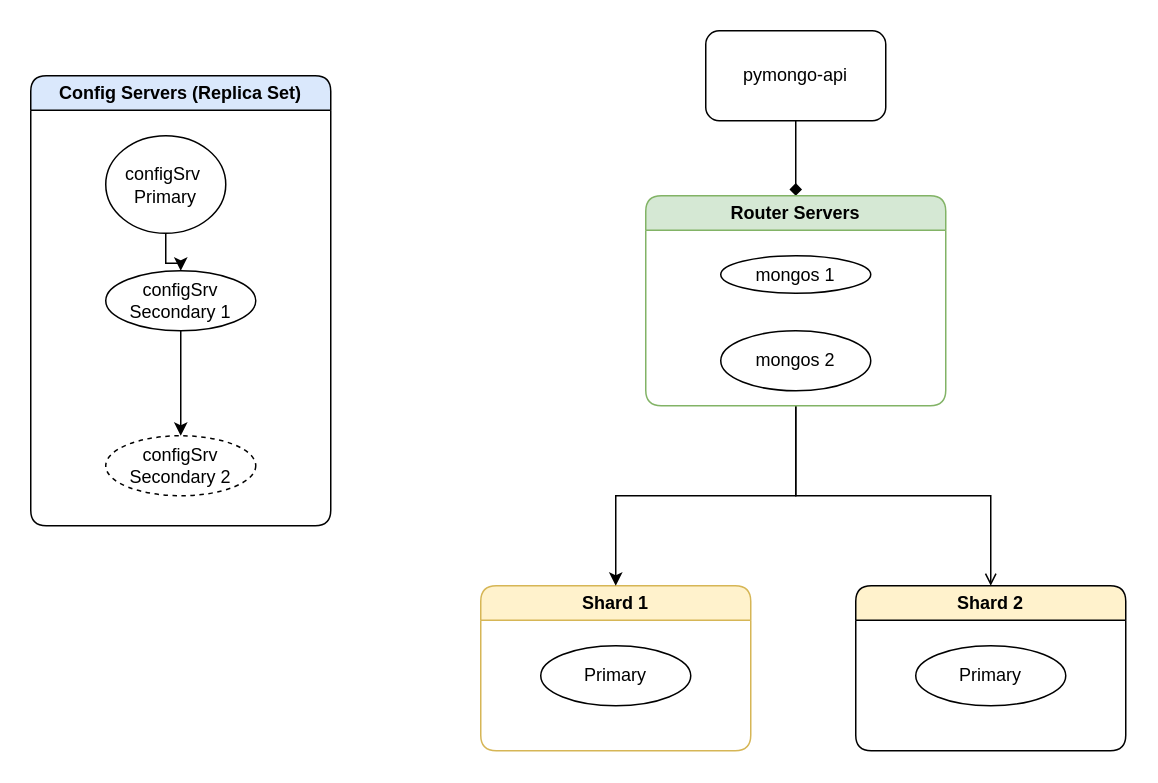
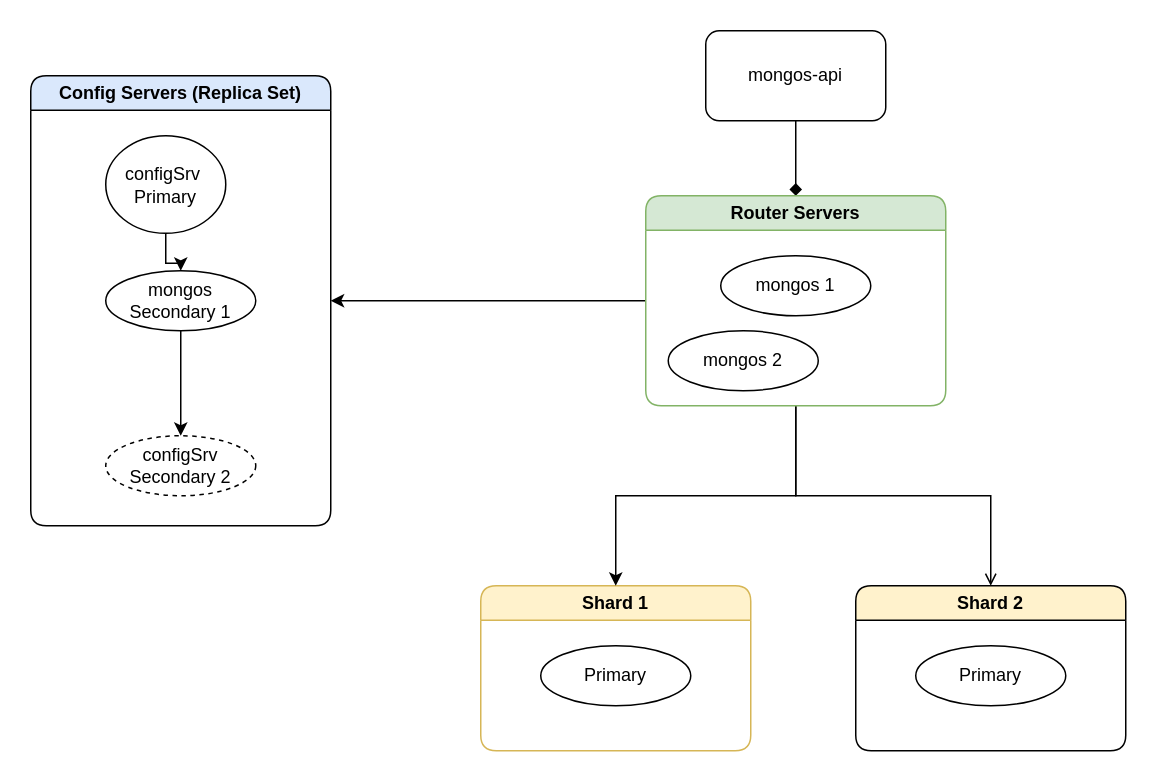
node "pymongo-api": label "pymongo-api" -> "mongos-api"
node "mongos 1": size 150x38 -> 150x60
node "configSrv Secondary 1": label "configSrv Secondary 1" -> "mongos Secondary 1"
edge "Router Servers" -> "Config Servers (Replica Set)": added
node "mongos 2": moved (796, 361) -> (743, 361)
